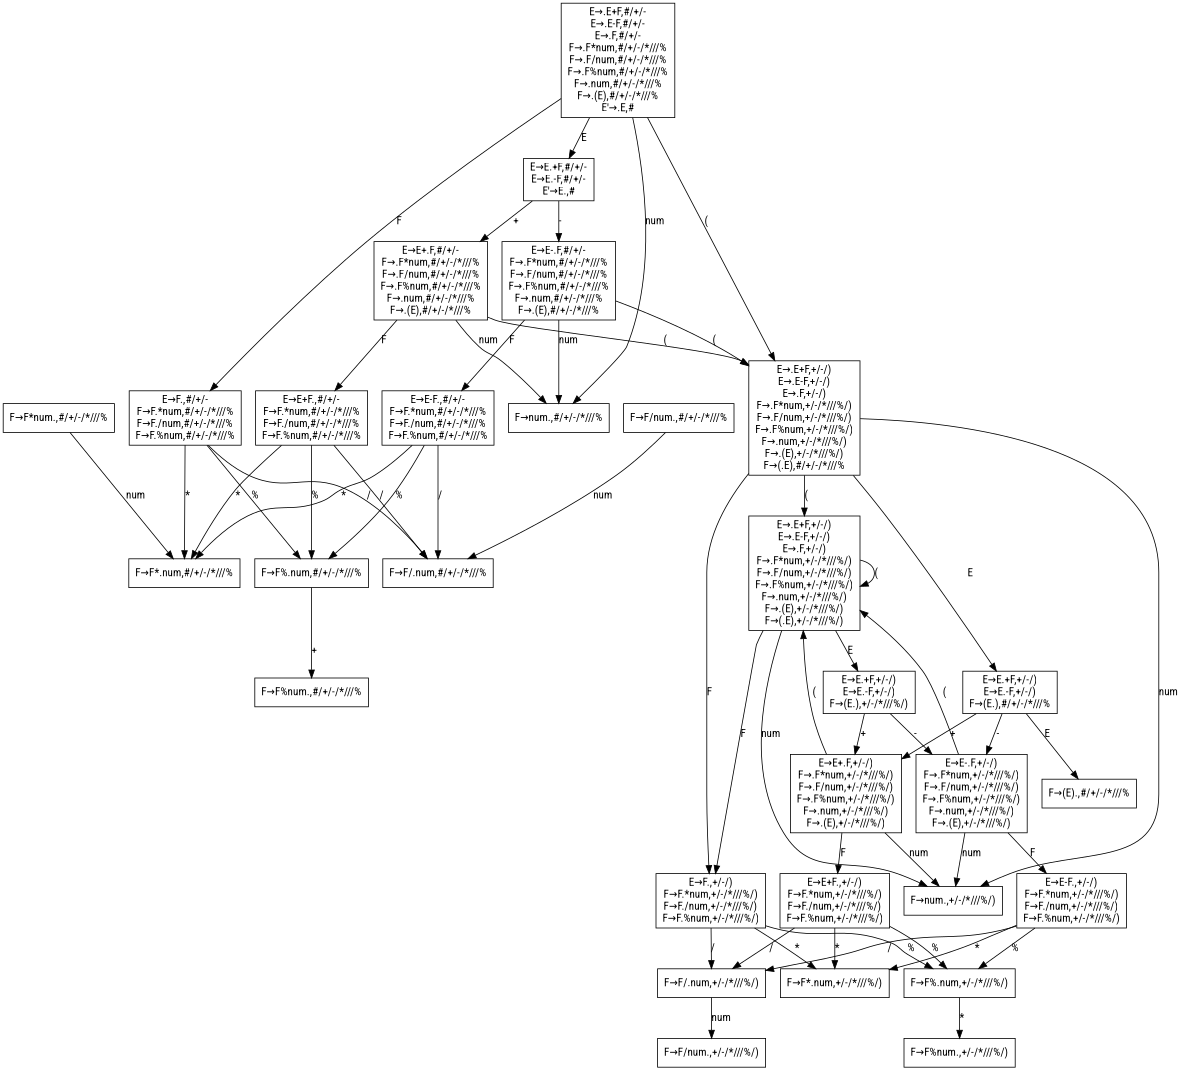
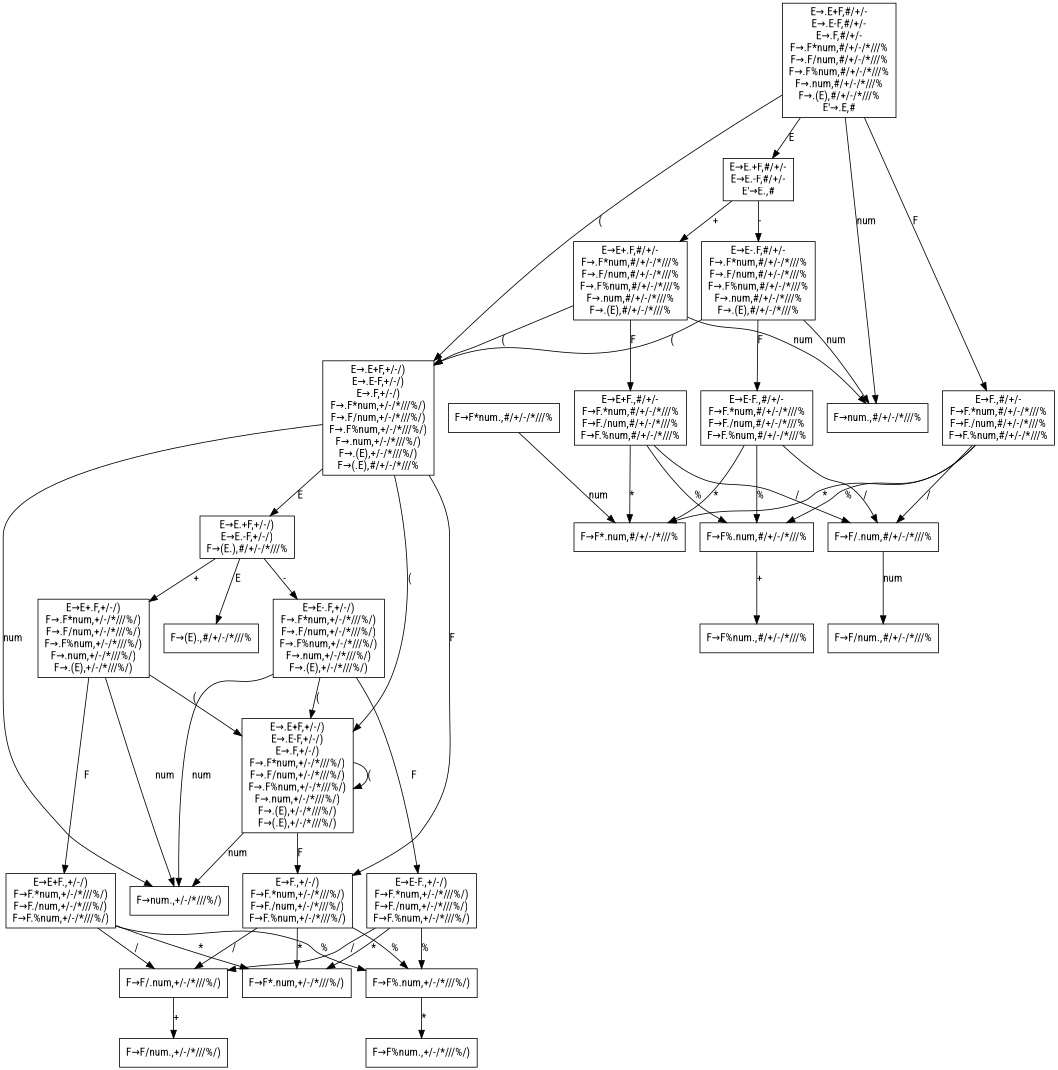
edge "F→F/num.,#/+/-/*///%" -> "F→F/.num,#/+/-/*///%": reversed
node "E→E.+F,+/-/) E→E.-F,+/-/) F→(E.),+/-/*///%/)": removed
edge "F→F/.num,+/-/*///%/)" -> "F→F/num.,+/-/*///%/)": label "num" -> "+"
